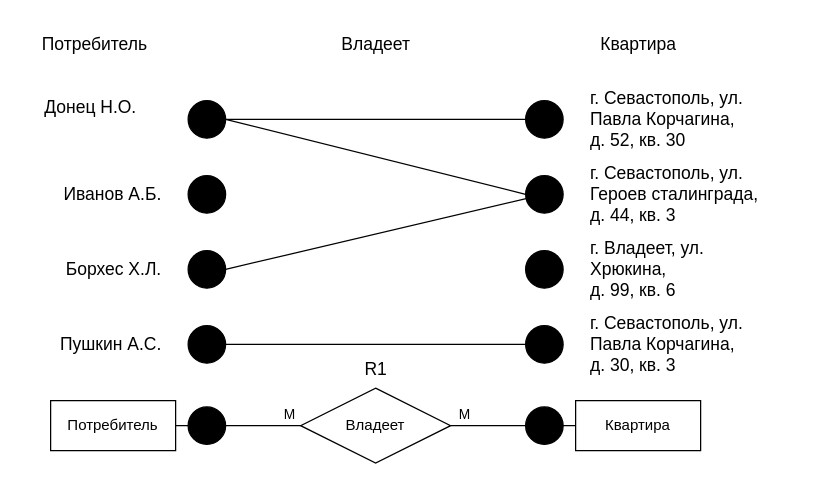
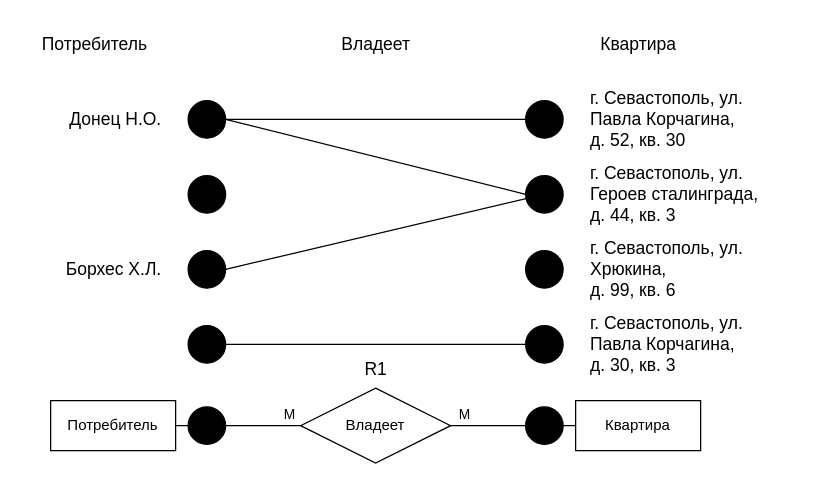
node "Донец Н.О.": moved (76, 107) -> (101, 119)
node "Иванов А.Б.": removed
node "г. Владеет, ул.Хрюкина,д. 99, кв. 6": label "г. Владеет, ул.Хрюкина,д. 99, кв. 6" -> "г. Севастополь, ул.Хрюкина,д. 99, кв. 6"
node "Пушкин А.С.": removed
